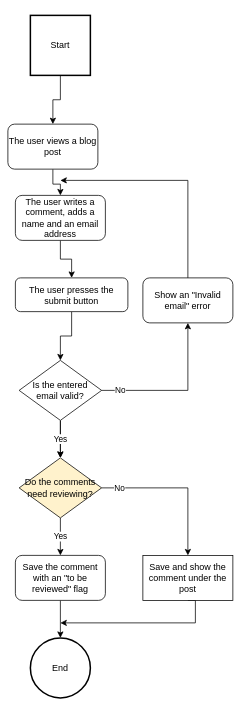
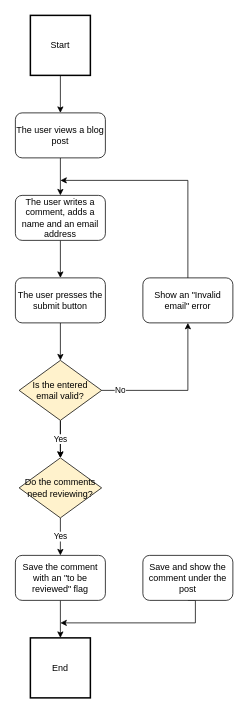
node "The user views a blog post": moved (53, 147) -> (60, 135)
node "The user presses the submit button": size 113x34 -> 90x45
node "Is the entered email valid?": fillcolor #ffffff -> #fff2cc
edge "Do the comments need reviewing?" -> "Save and show the comment under the post": removed, label "No"
node "Save and show the comment under the post": shape rectangle -> rounded rectangle
node "End": shape ellipse -> rectangle
